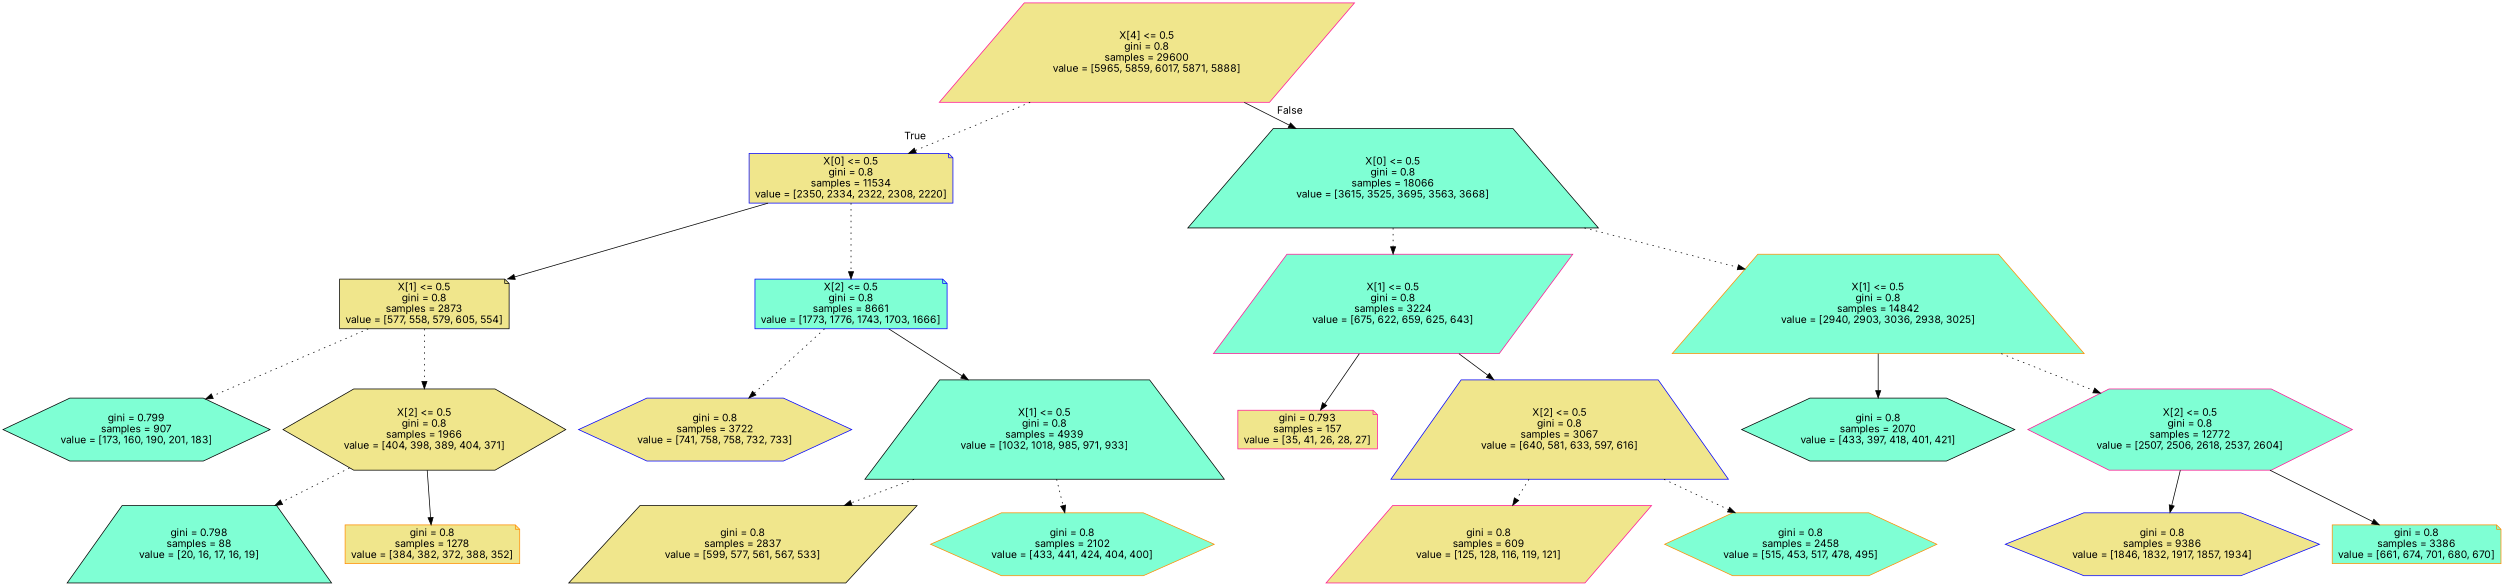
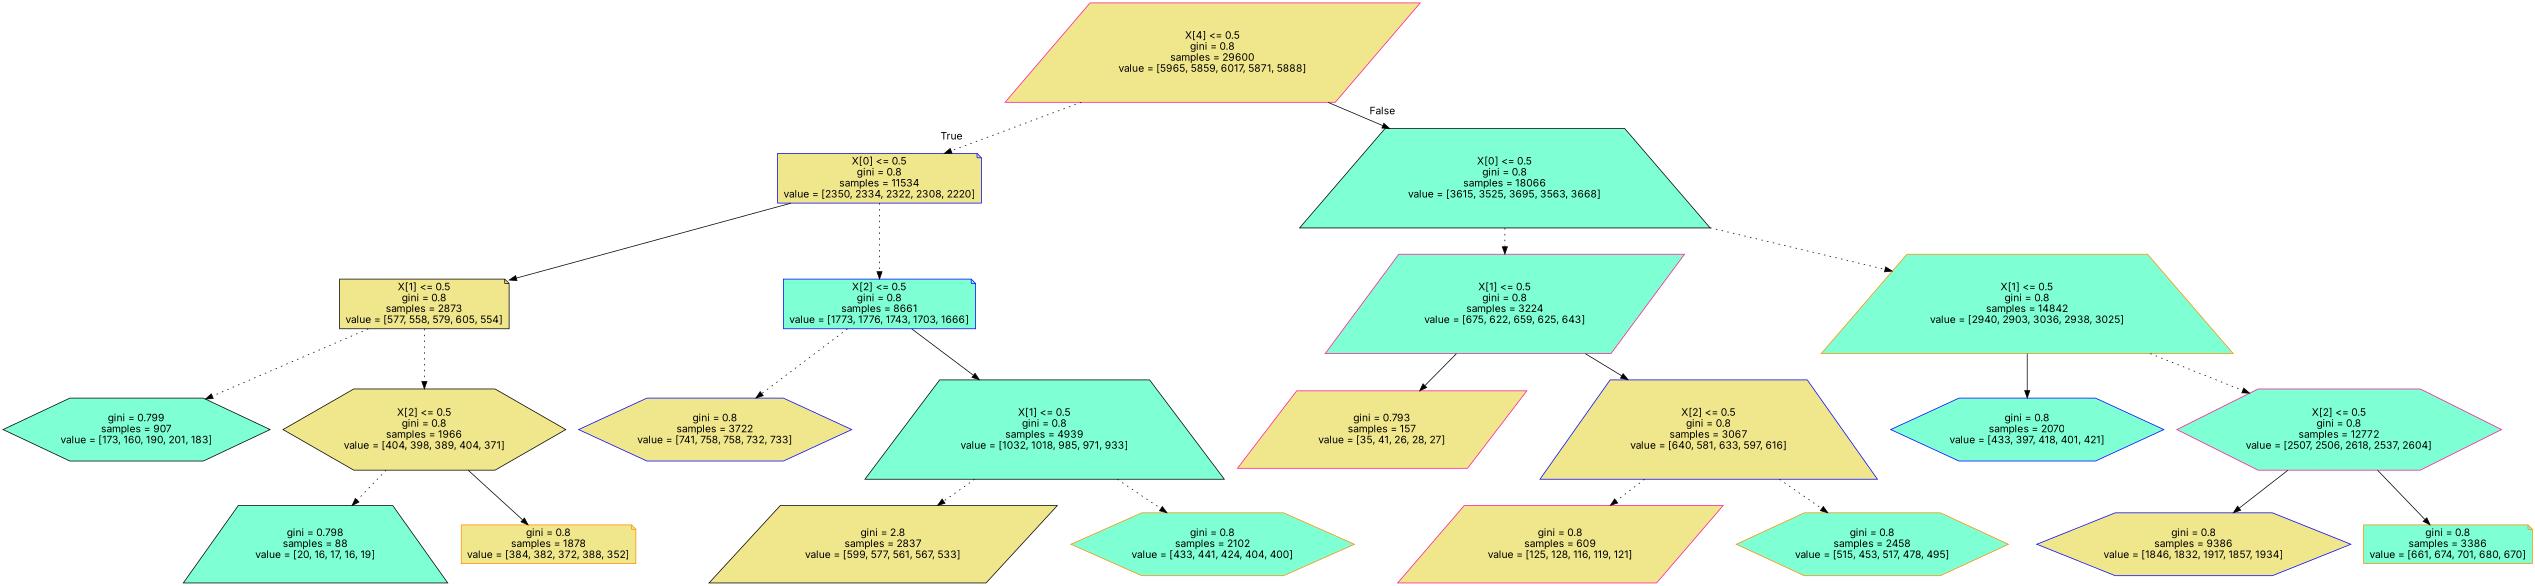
node "gini = 0.793 samples = 157 value = [35, 41, 26, 28, 27]": shape note -> parallelogram
node "gini = 0.8 samples = 2070 value = [433, 397, 418, 401, 421]": color black -> blue
node "gini = 0.8 samples = 1278 value = [384, 382, 372, 388, 352]": label "gini = 0.8 samples = 1278 value = [384, 382, 372, 388, 352]" -> "gini = 0.8 samples = 1878 value = [384, 382, 372, 388, 352]"
node "gini = 0.8 samples = 2837 value = [599, 577, 561, 567, 533]": label "gini = 0.8 samples = 2837 value = [599, 577, 561, 567, 533]" -> "gini = 2.8 samples = 2837 value = [599, 577, 561, 567, 533]"
